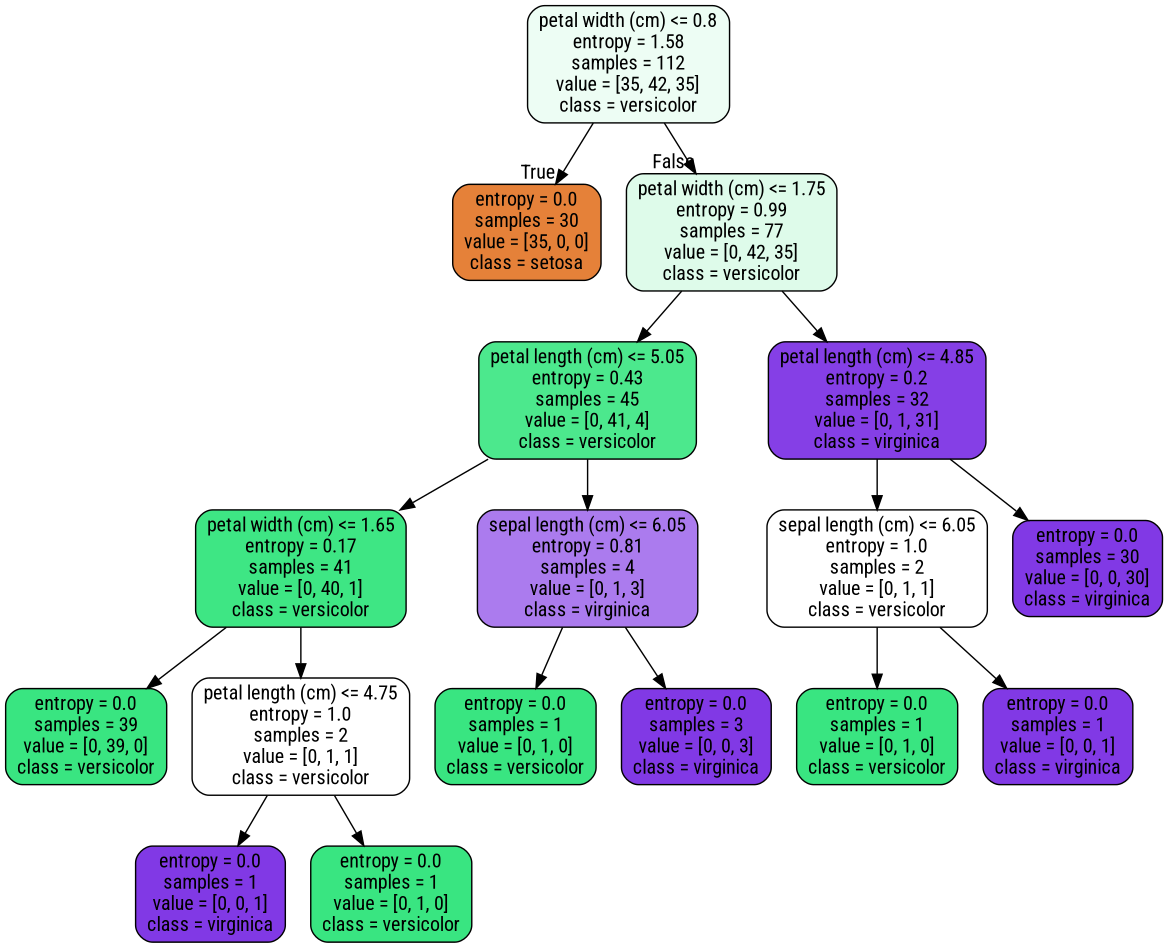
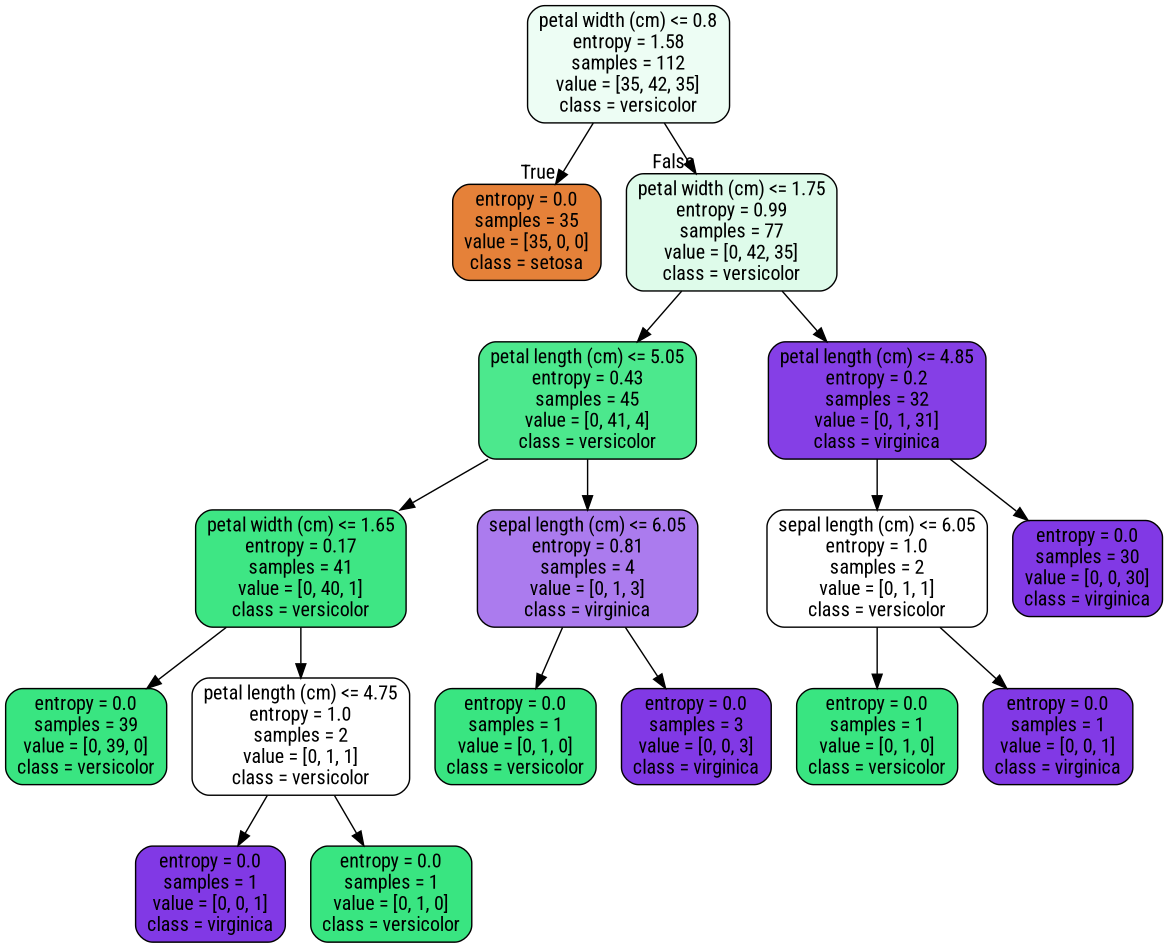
node "entropy = 0.0 samples = 30 value = [35, 0, 0] class = setosa": label "entropy = 0.0 samples = 30 value = [35, 0, 0] class = setosa" -> "entropy = 0.0 samples = 35 value = [35, 0, 0] class = setosa"
